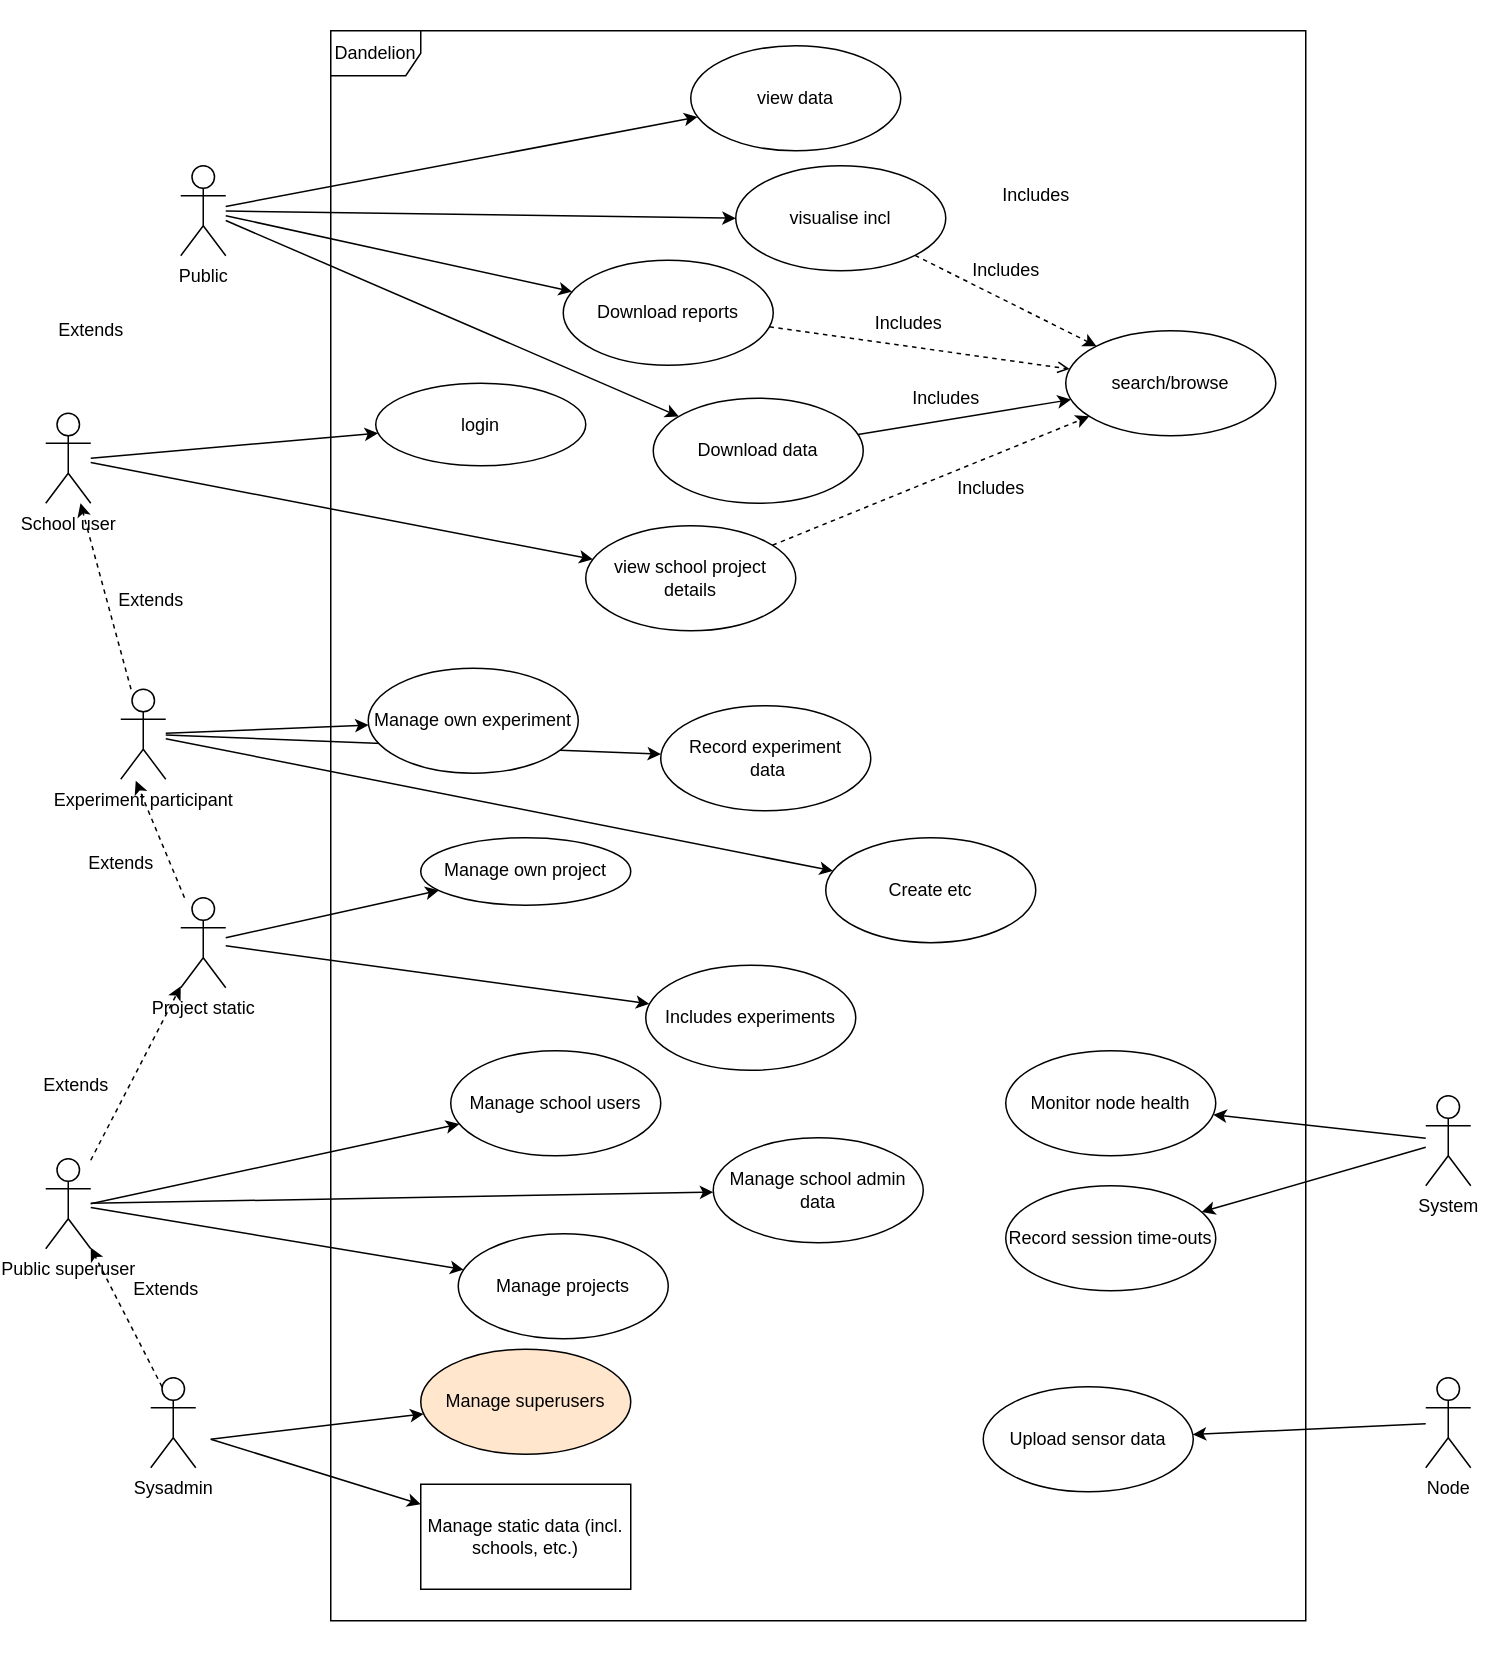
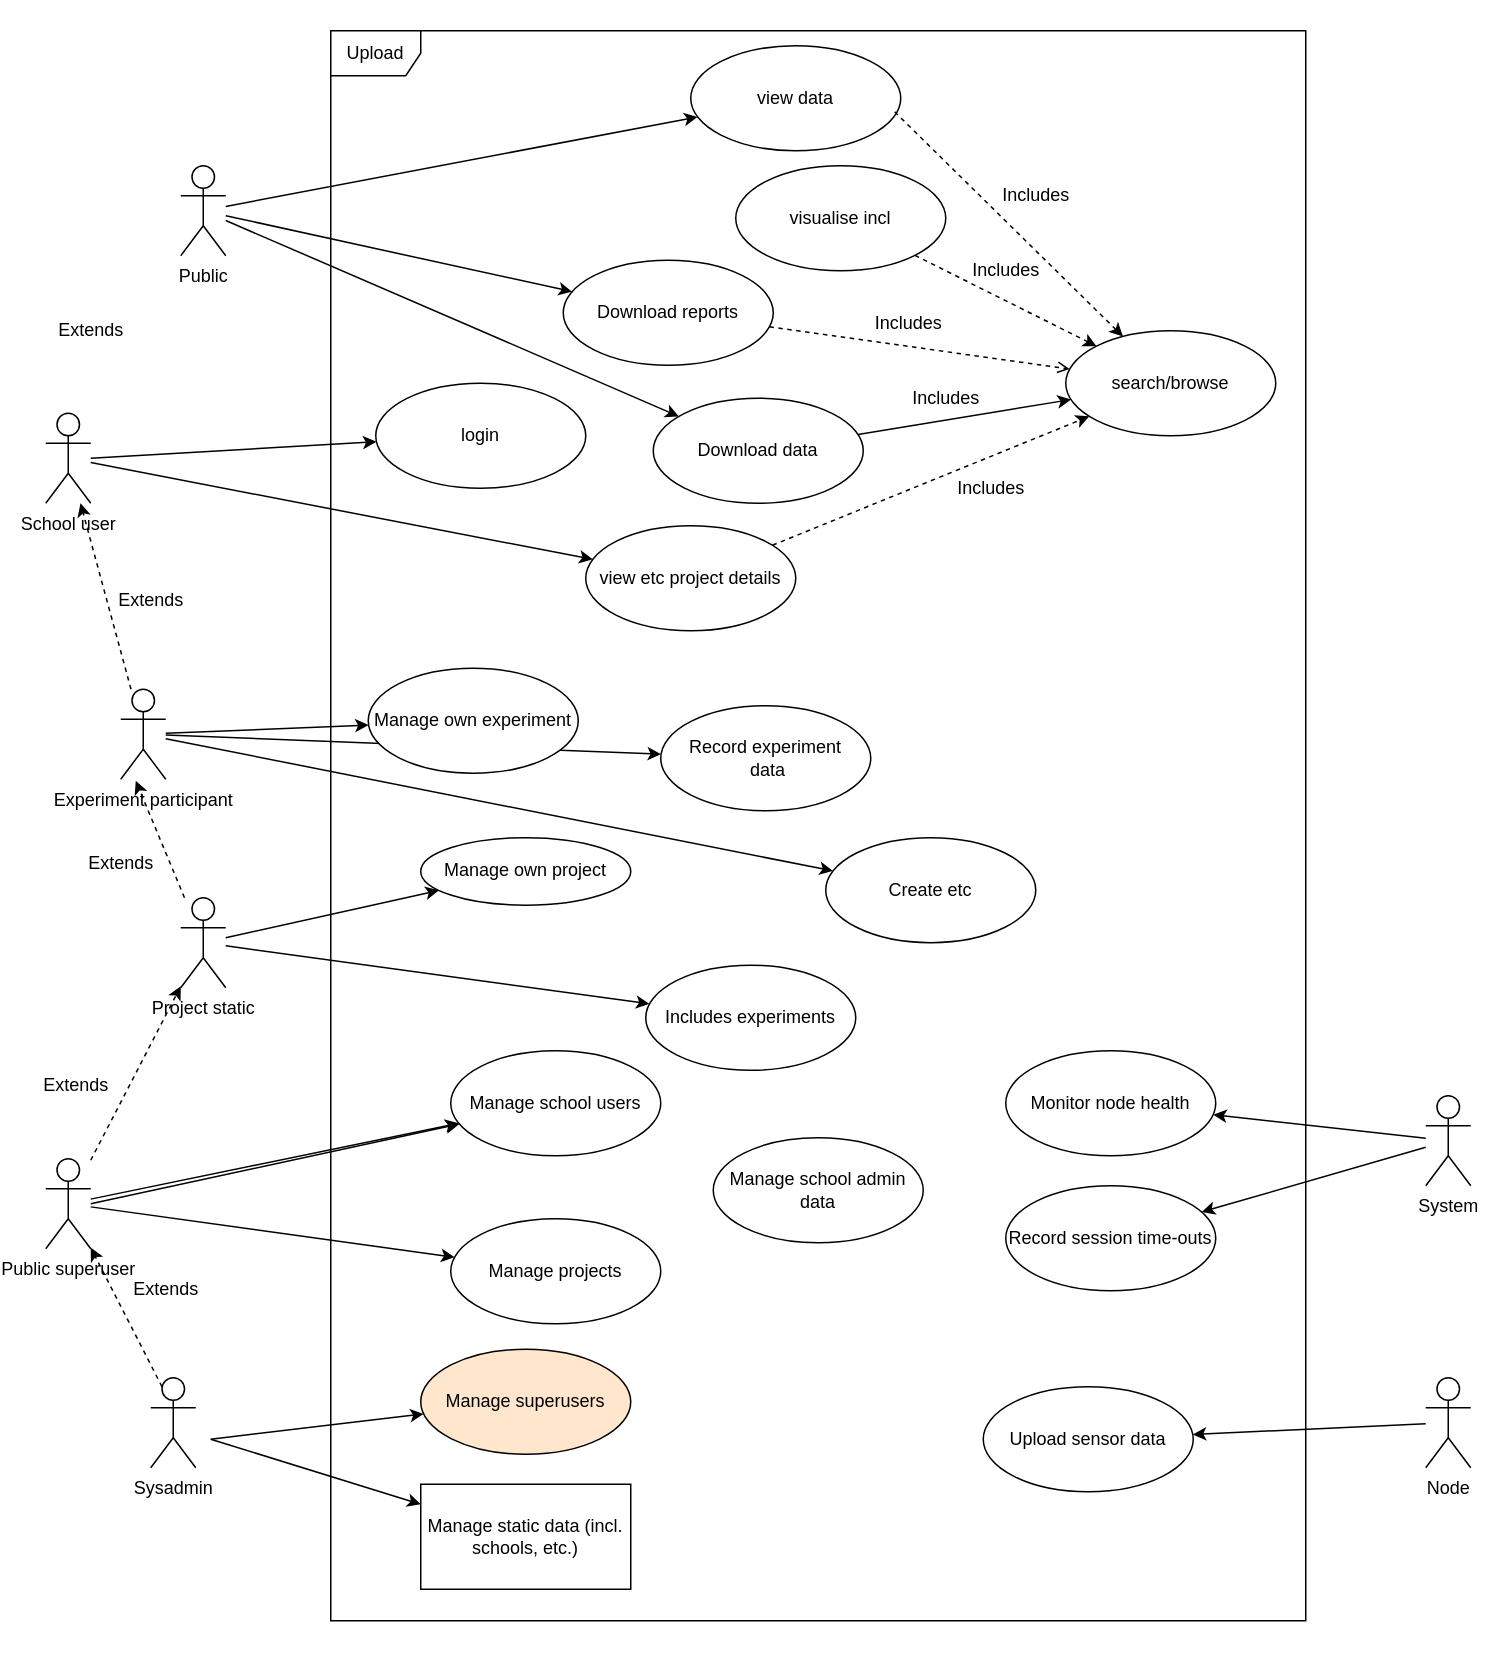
node "Dandelion": label "Dandelion" -> "Upload"
edge "Public" -> "visualise incl": removed
edge "view data" -> "search/browse": added
node "login": size 210x83 -> 210x105
node "view school project details": label "view school project details" -> "view etc project details"
edge "Public superuser" -> "Manage school admin data": now "Public superuser" -> "Manage school users"
node "Manage projects": moved (563, 1286) -> (556, 1271)
